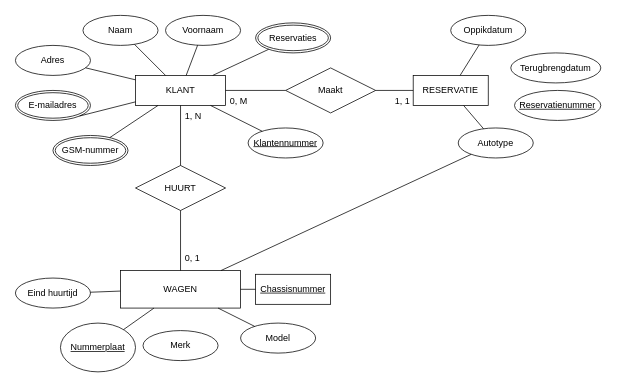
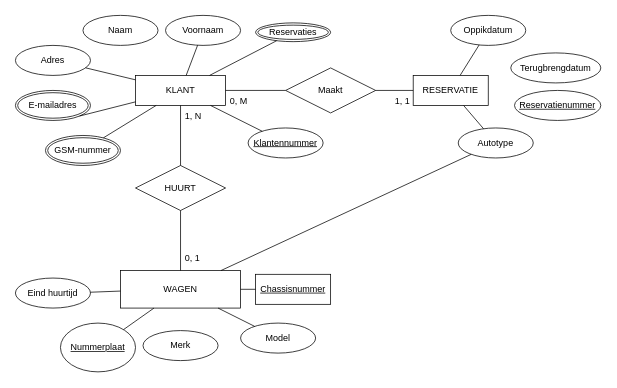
node "Reservaties": size 75x30 -> 75x19
edge "Naam" -- "KLANT": removed
node "GSM-nummer": moved (90, 150) -> (83, 150)
